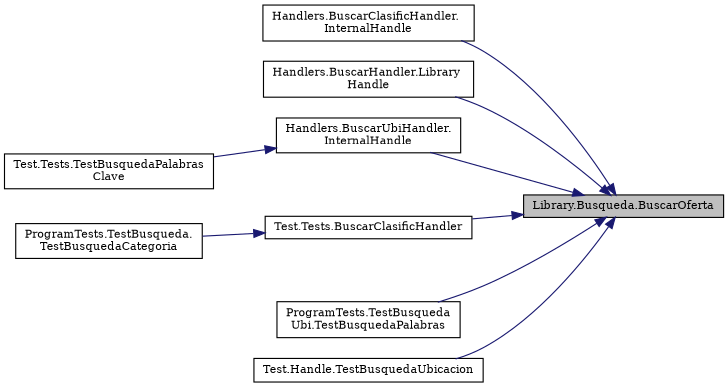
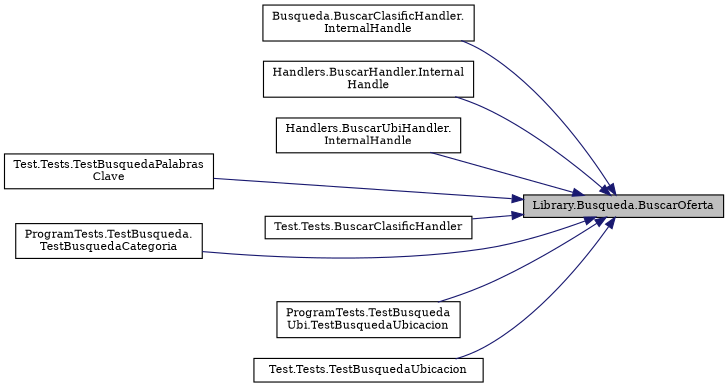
node "Handlers.BuscarClasificHandler. InternalHandle": label "Handlers.BuscarClasificHandler. InternalHandle" -> "Busqueda.BuscarClasificHandler. InternalHandle"
node "Handlers.BuscarHandler.Library Handle": label "Handlers.BuscarHandler.Library Handle" -> "Handlers.BuscarHandler.Internal Handle"
edge "Test.Tests.TestBusquedaPalabras Clave" -> "Handlers.BuscarUbiHandler. InternalHandle": now "Test.Tests.TestBusquedaPalabras Clave" -> "Library.Busqueda.BuscarOferta"
edge "ProgramTests.TestBusqueda. TestBusquedaCategoria" -> "Test.Tests.BuscarClasificHandler": now "ProgramTests.TestBusqueda. TestBusquedaCategoria" -> "Library.Busqueda.BuscarOferta"
node "ProgramTests.TestBusqueda Ubi.TestBusquedaPalabras": label "ProgramTests.TestBusqueda Ubi.TestBusquedaPalabras" -> "ProgramTests.TestBusqueda Ubi.TestBusquedaUbicacion"
node "Test.Handle.TestBusquedaUbicacion": label "Test.Handle.TestBusquedaUbicacion" -> "Test.Tests.TestBusquedaUbicacion"
